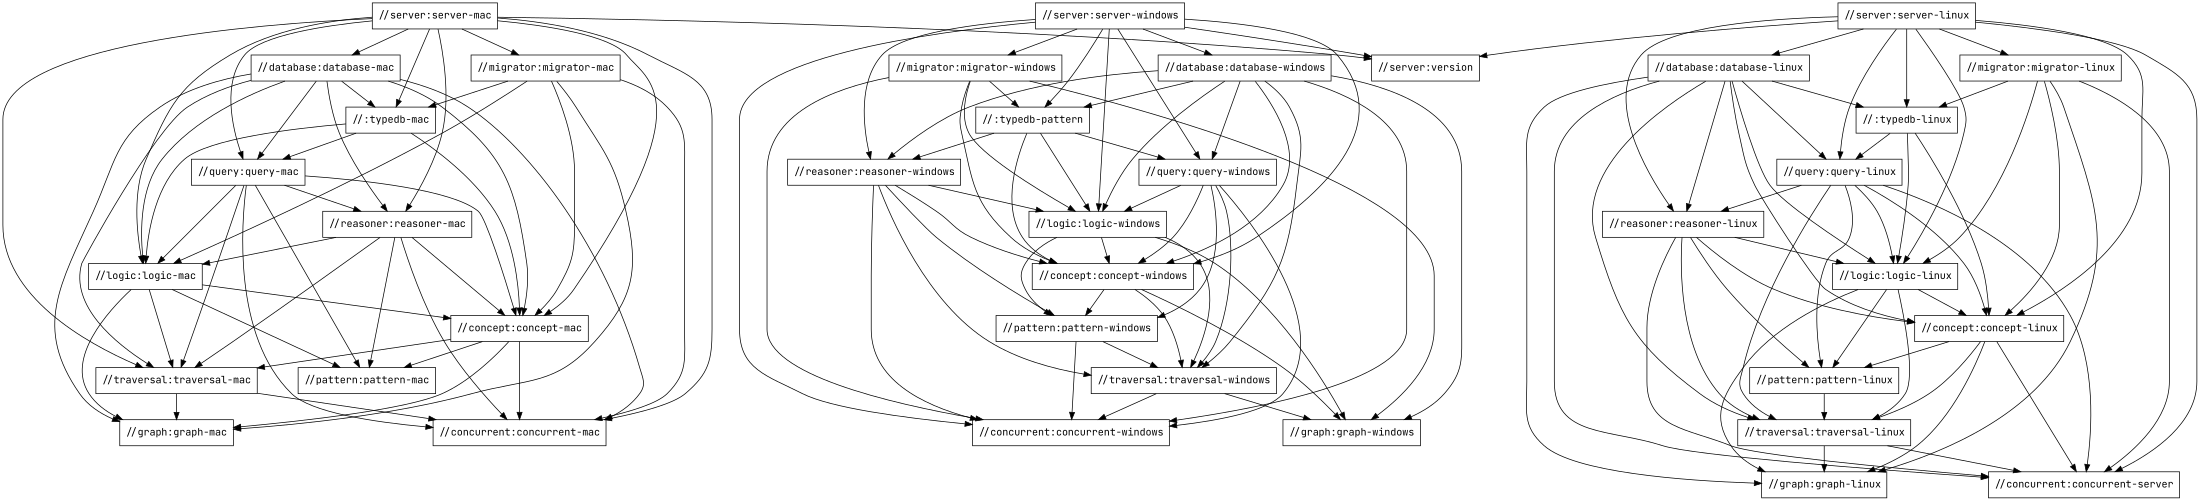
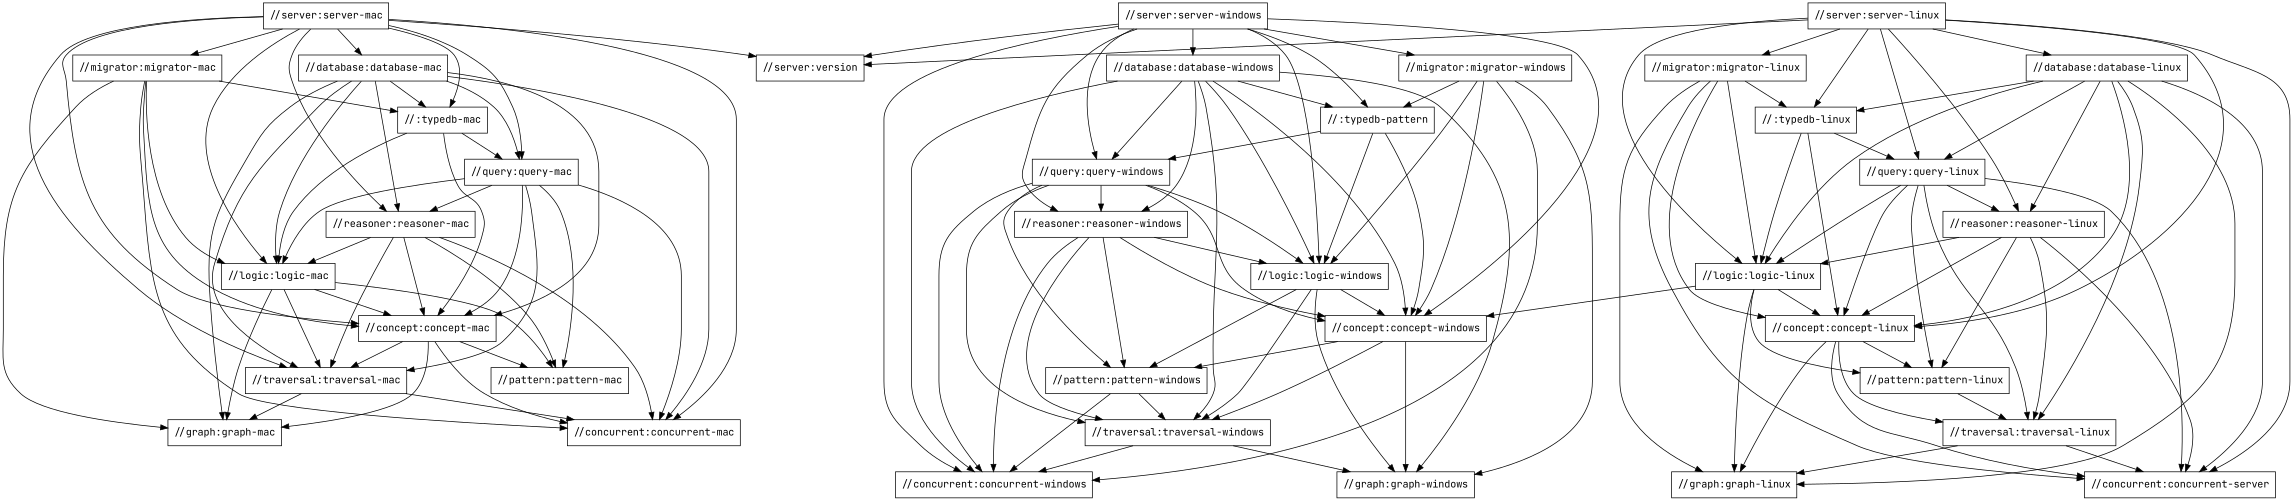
edge "//:typedb-pattern" -> "//reasoner:reasoner-windows": now "//query:query-windows" -> "//reasoner:reasoner-windows"
edge "//logic:logic-linux" -> "//traversal:traversal-linux": now "//logic:logic-linux" -> "//concept:concept-windows"
